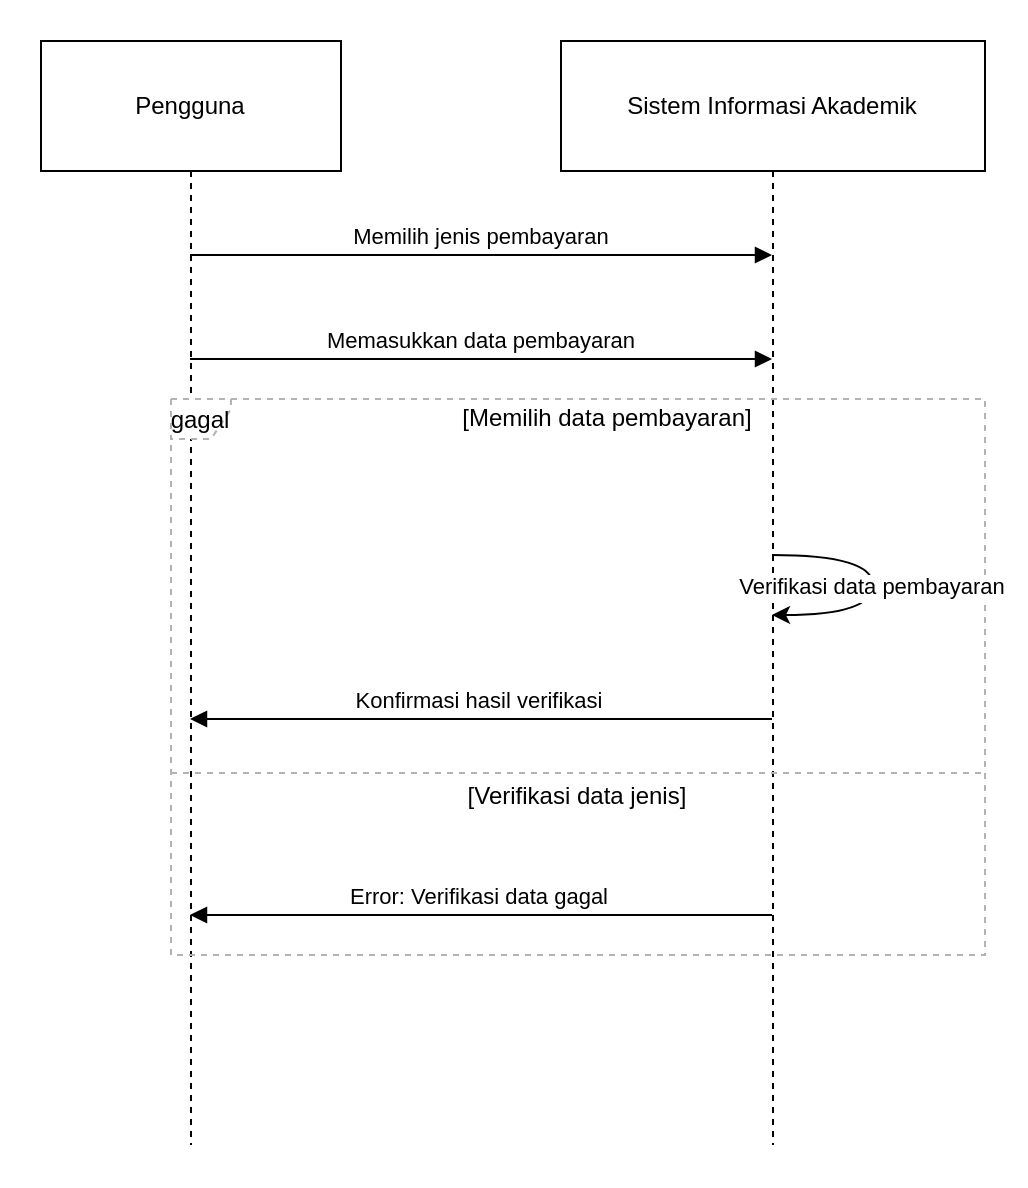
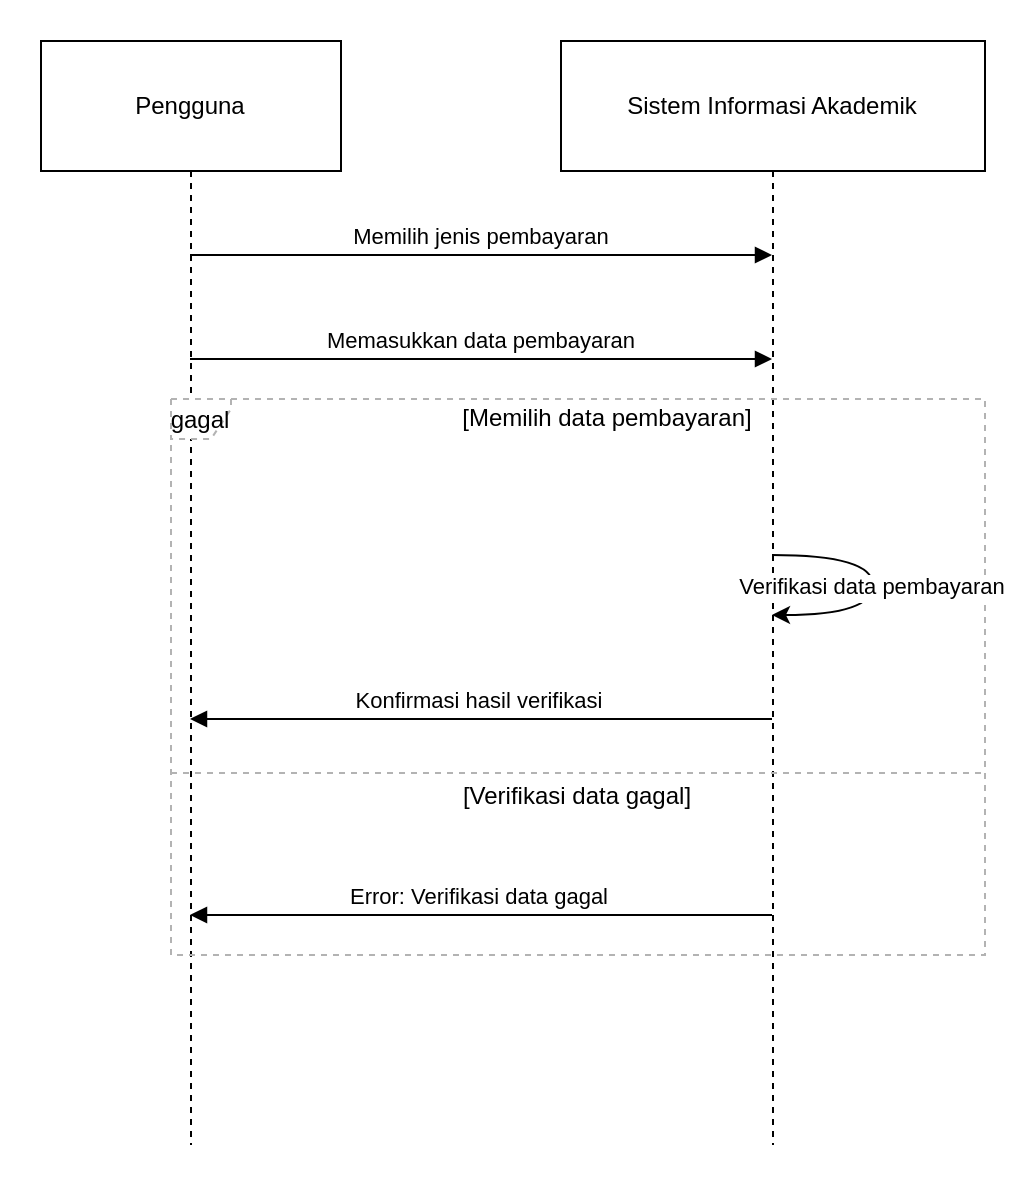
node "[Verifikasi data jenis]": label "[Verifikasi data jenis]" -> "[Verifikasi data gagal]"
